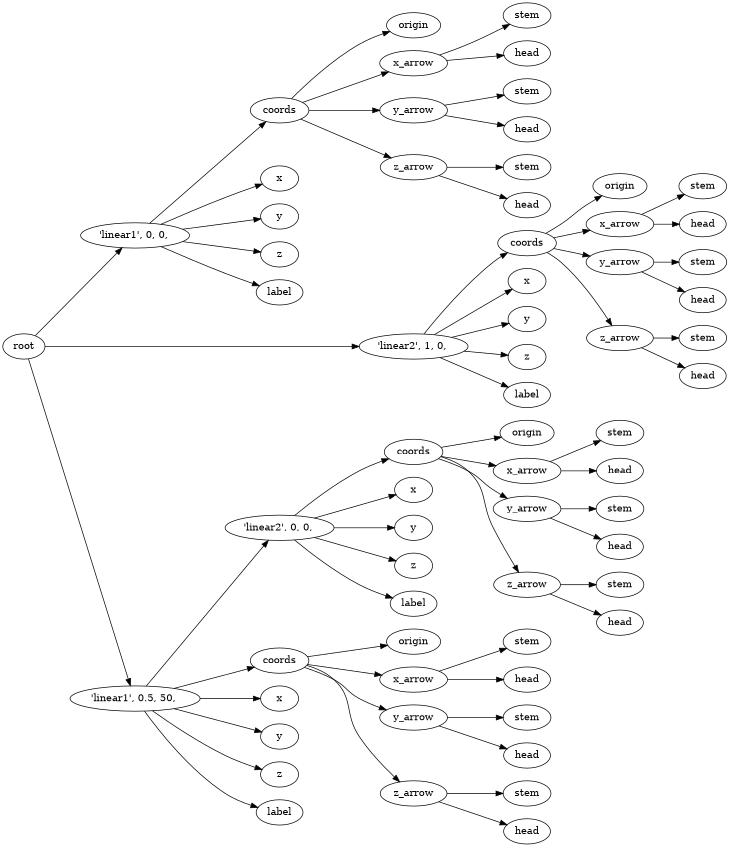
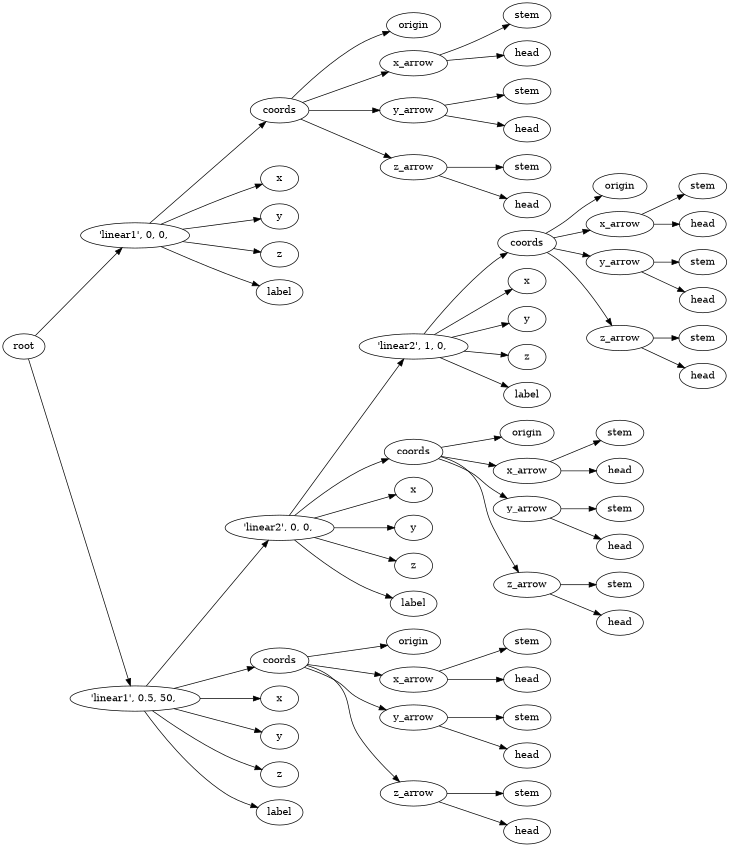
edge "root" -> "'linear2', 1, 0,": now "'linear2', 0, 0," -> "'linear2', 1, 0,"
